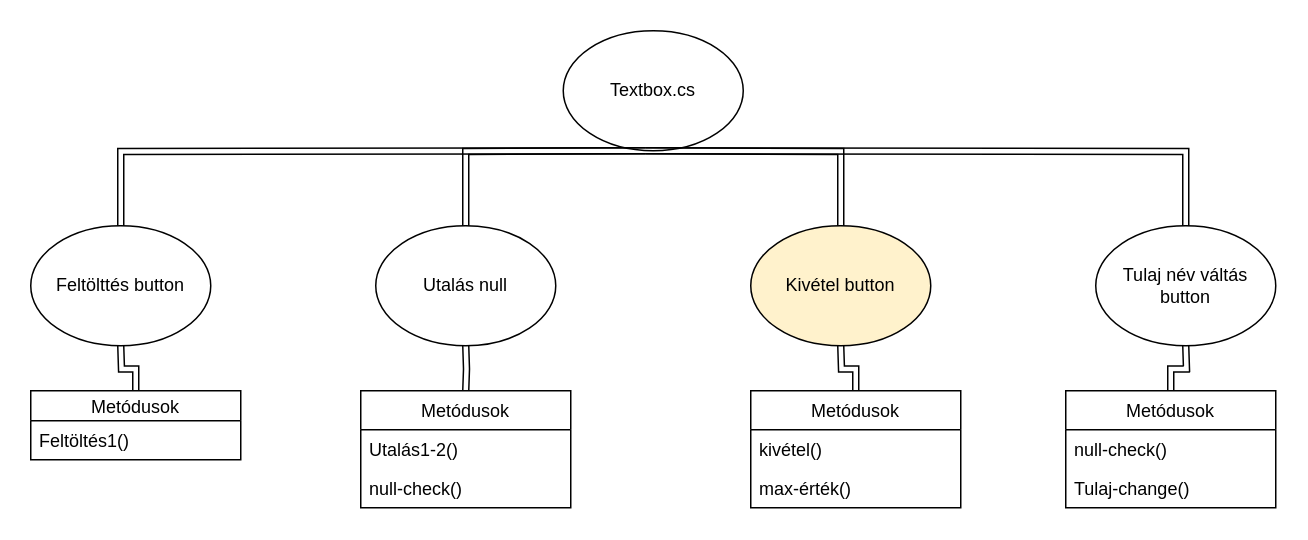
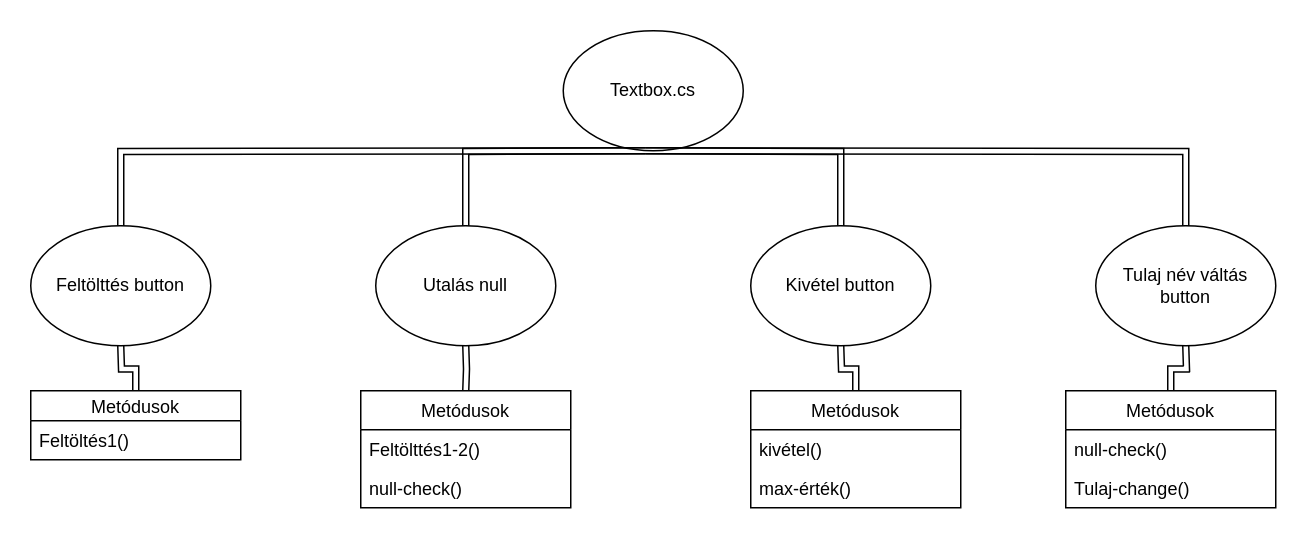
node "Kivétel button": fillcolor #fff2cc -> #ffffff
node "Utalás1-2()": label "Utalás1-2()" -> "Feltölttés1-2()"
